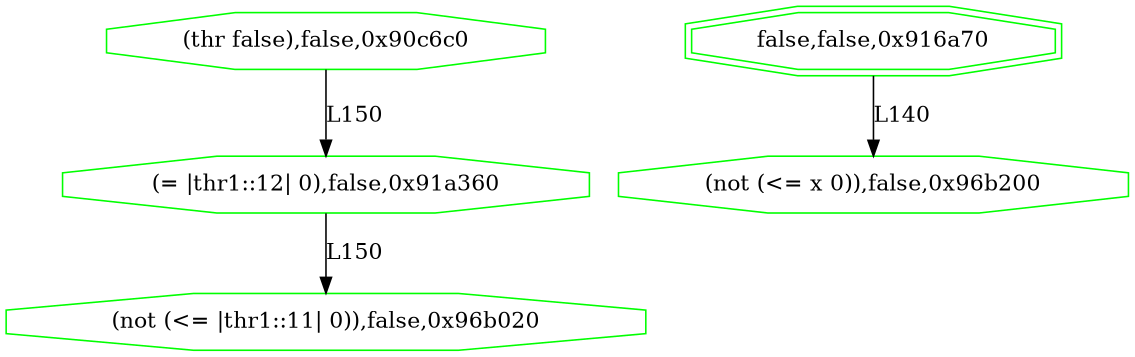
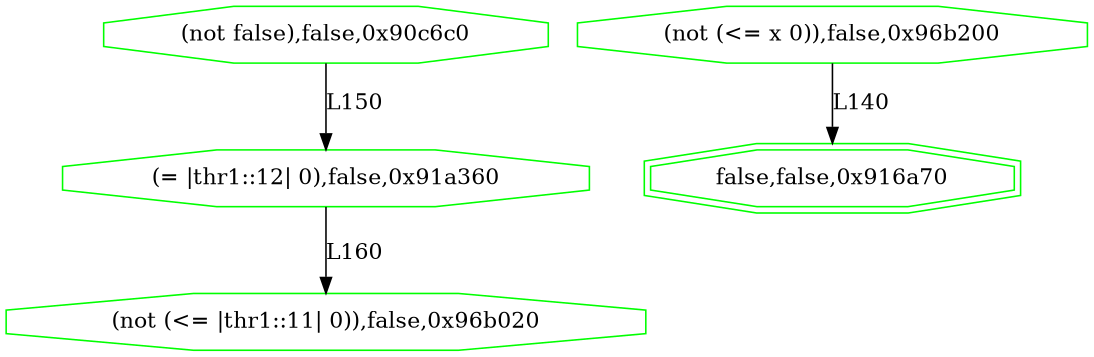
node "(thr false),false,0x90c6c0": label "(thr false),false,0x90c6c0" -> "(not false),false,0x90c6c0"
edge "false,false,0x916a70" -> "(not (<= x 0)),false,0x96b200": reversed
edge "(= |thr1::12| 0),false,0x91a360" -> "(not (<= |thr1::11| 0)),false,0x96b020": label "L150" -> "L160"
